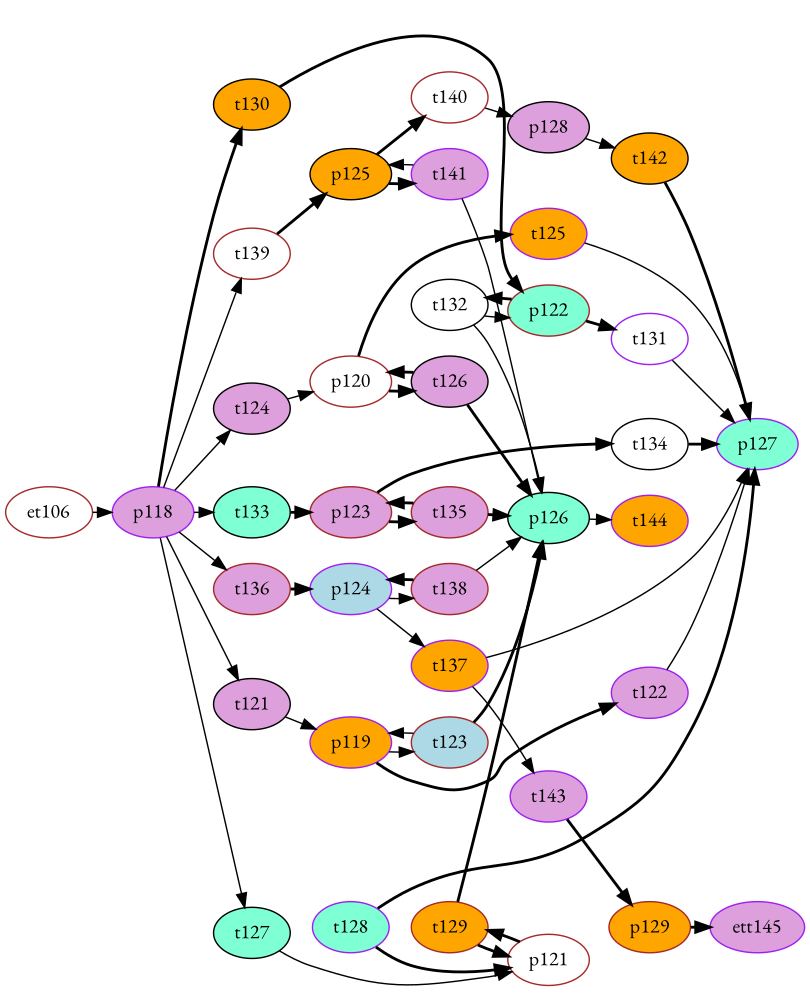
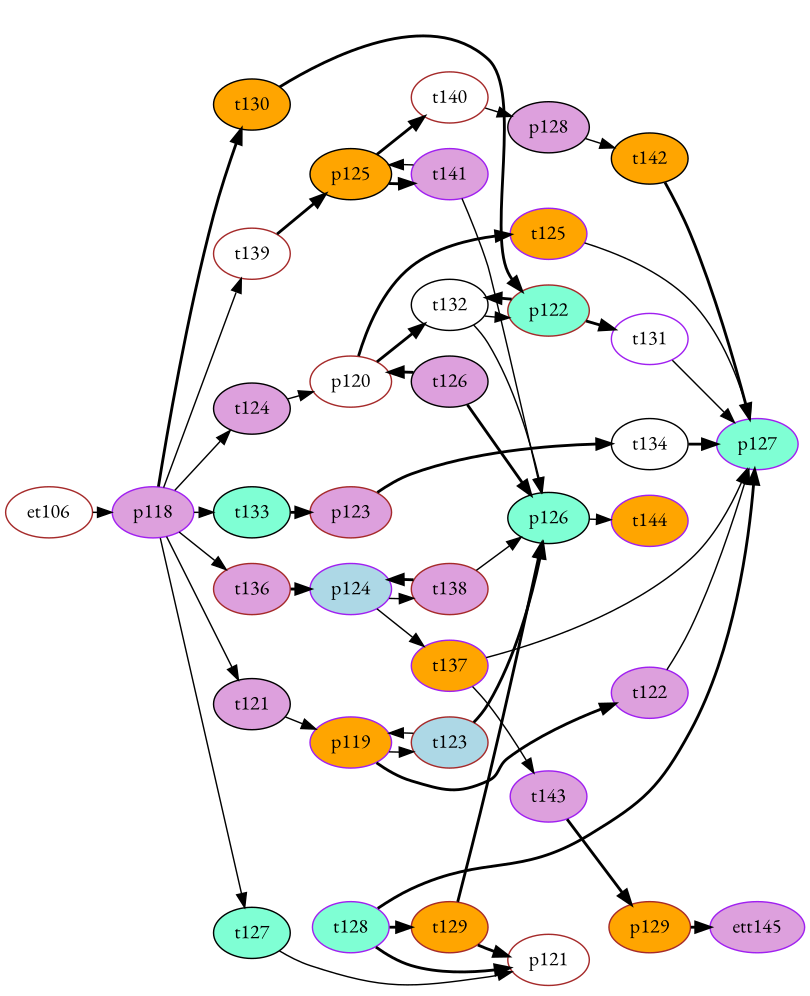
edge "p120" -> "t126": now "p120" -> "t132"
node "t135": removed
edge "p121" -> "t129": now "t128" -> "t129"
